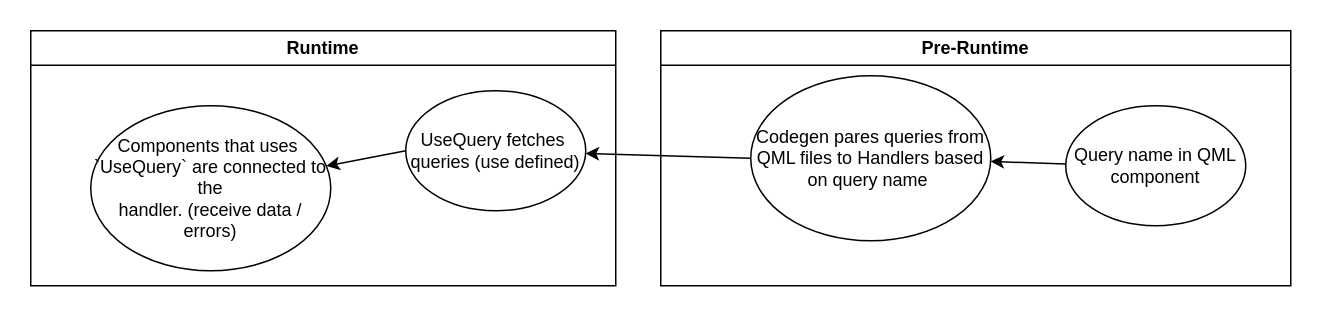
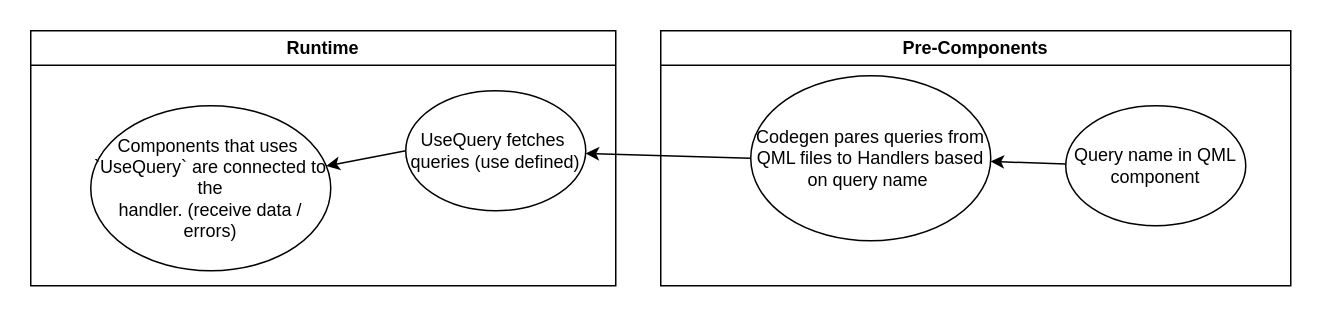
node "Pre-Runtime": label "Pre-Runtime" -> "Pre-Components"
